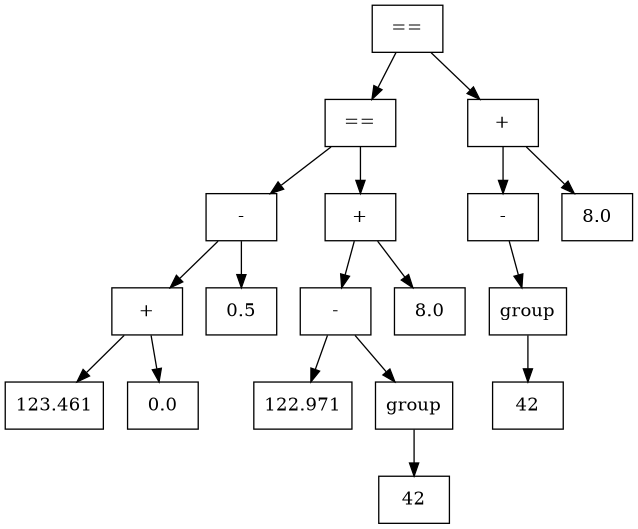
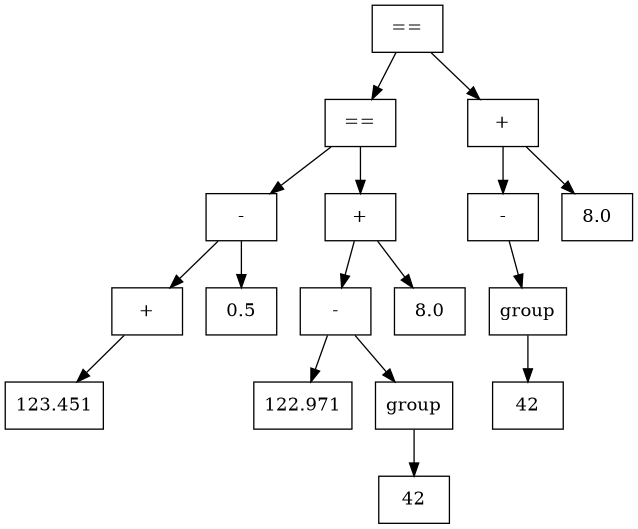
node "123.461": label "123.461" -> "123.451"
node "0.0": removed
